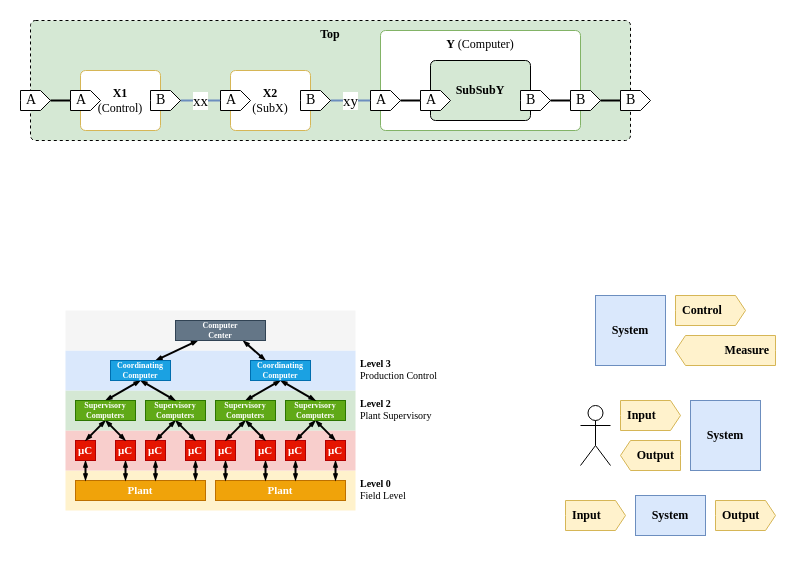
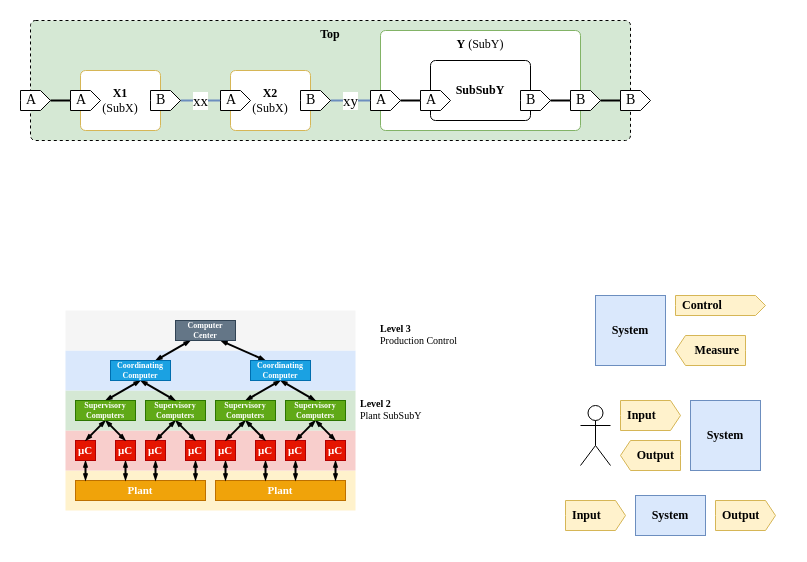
node "Y (Computer)": label "Y (Computer)" -> "Y (SubY)"
node "SubSubY": fillcolor #d5e8d4 -> #ffffff
node "X1 (Control)": label "X1 (Control)" -> "X1 (SubX)"
node "Control": size 70x30 -> 90x20
node "Computer Center": size 90x20 -> 60x20
node "Measure": size 100x30 -> 70x30
node "Level 3Production Control": moved (421, 371) -> (441, 336)
node "Level 2Plant Supervisory": label "Level 2Plant Supervisory" -> "Level 2Plant SubSubY"
node "Level 0Field Level": removed
